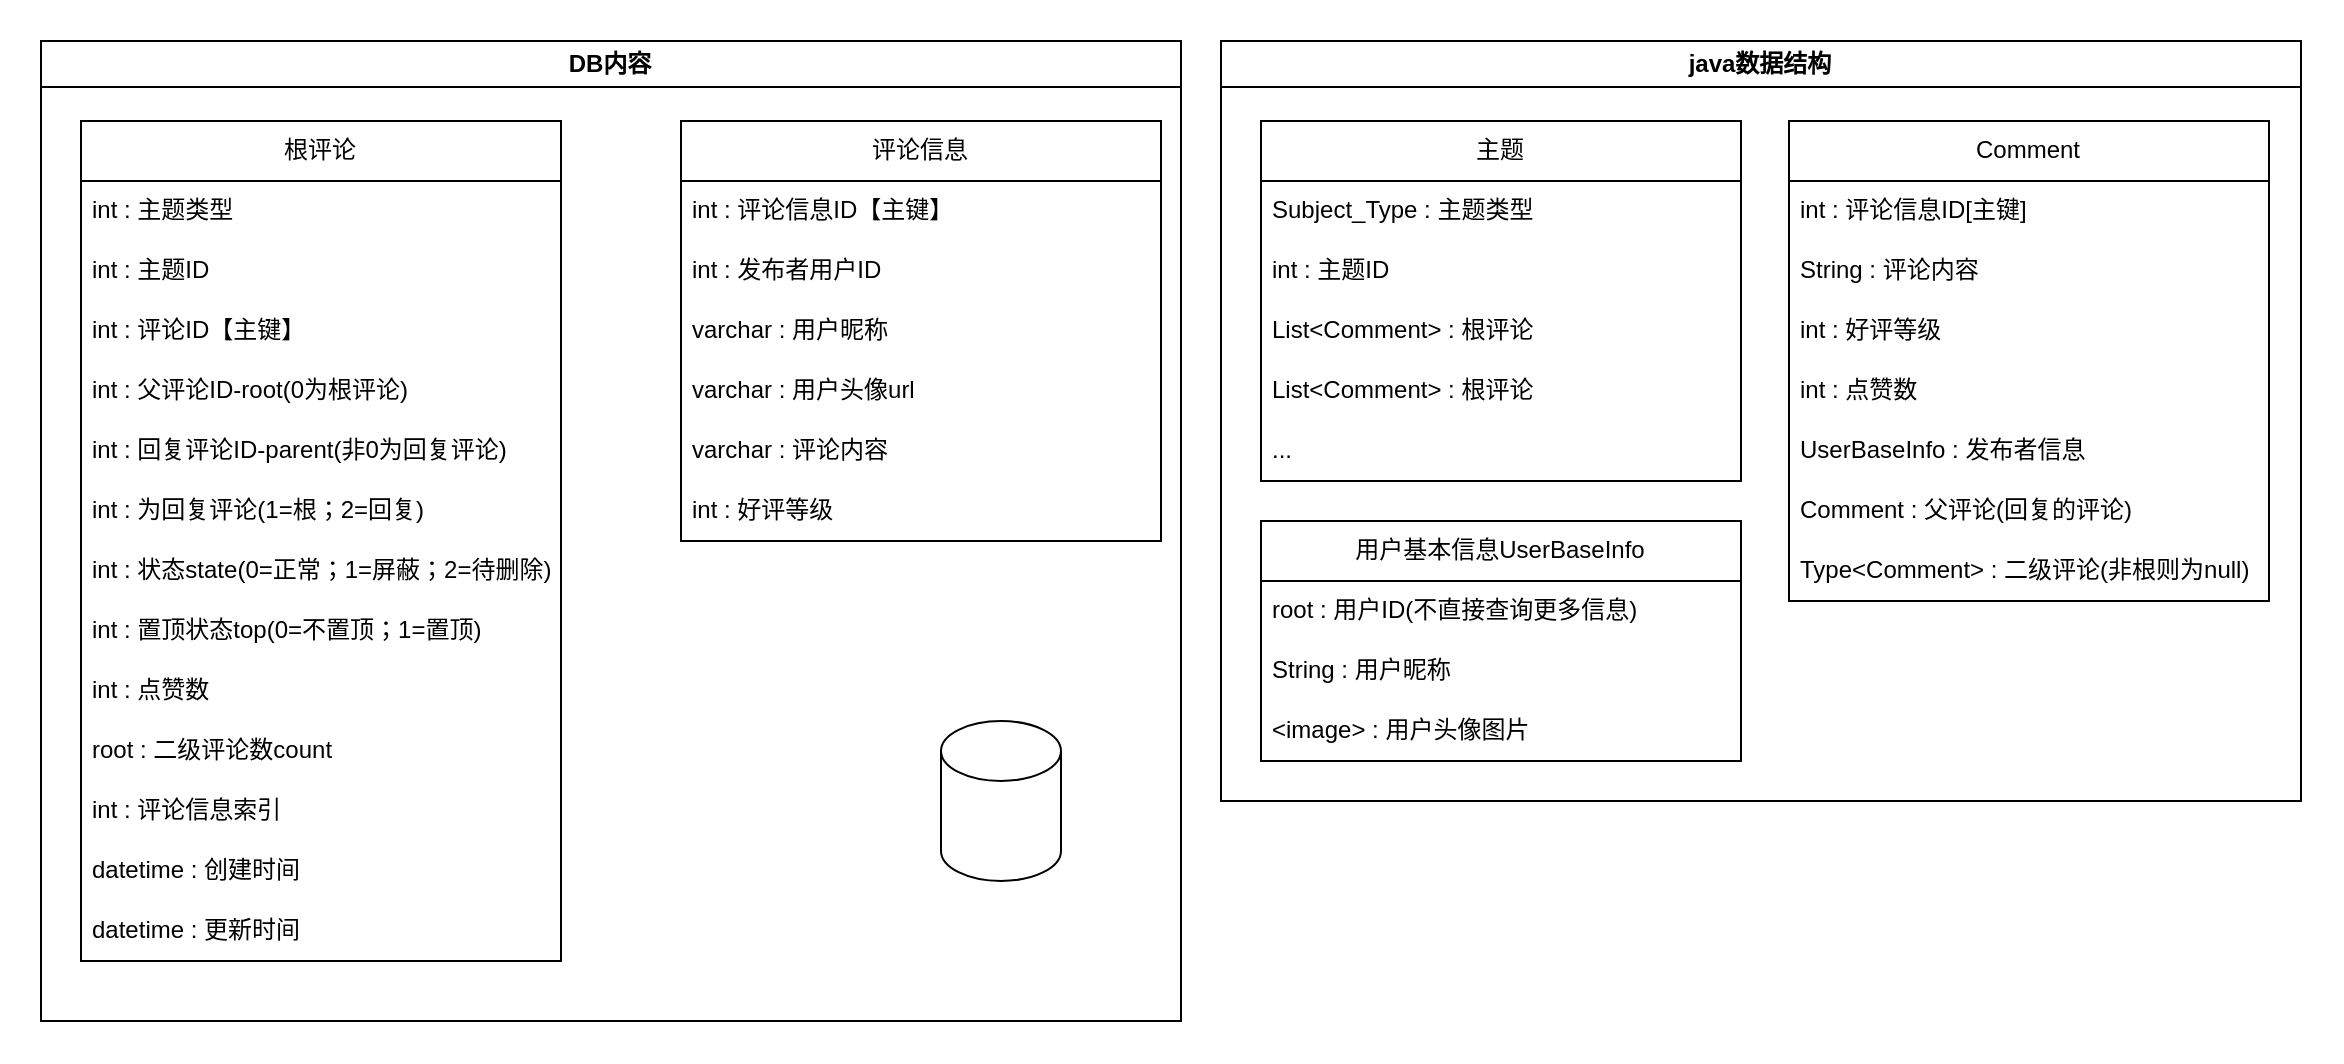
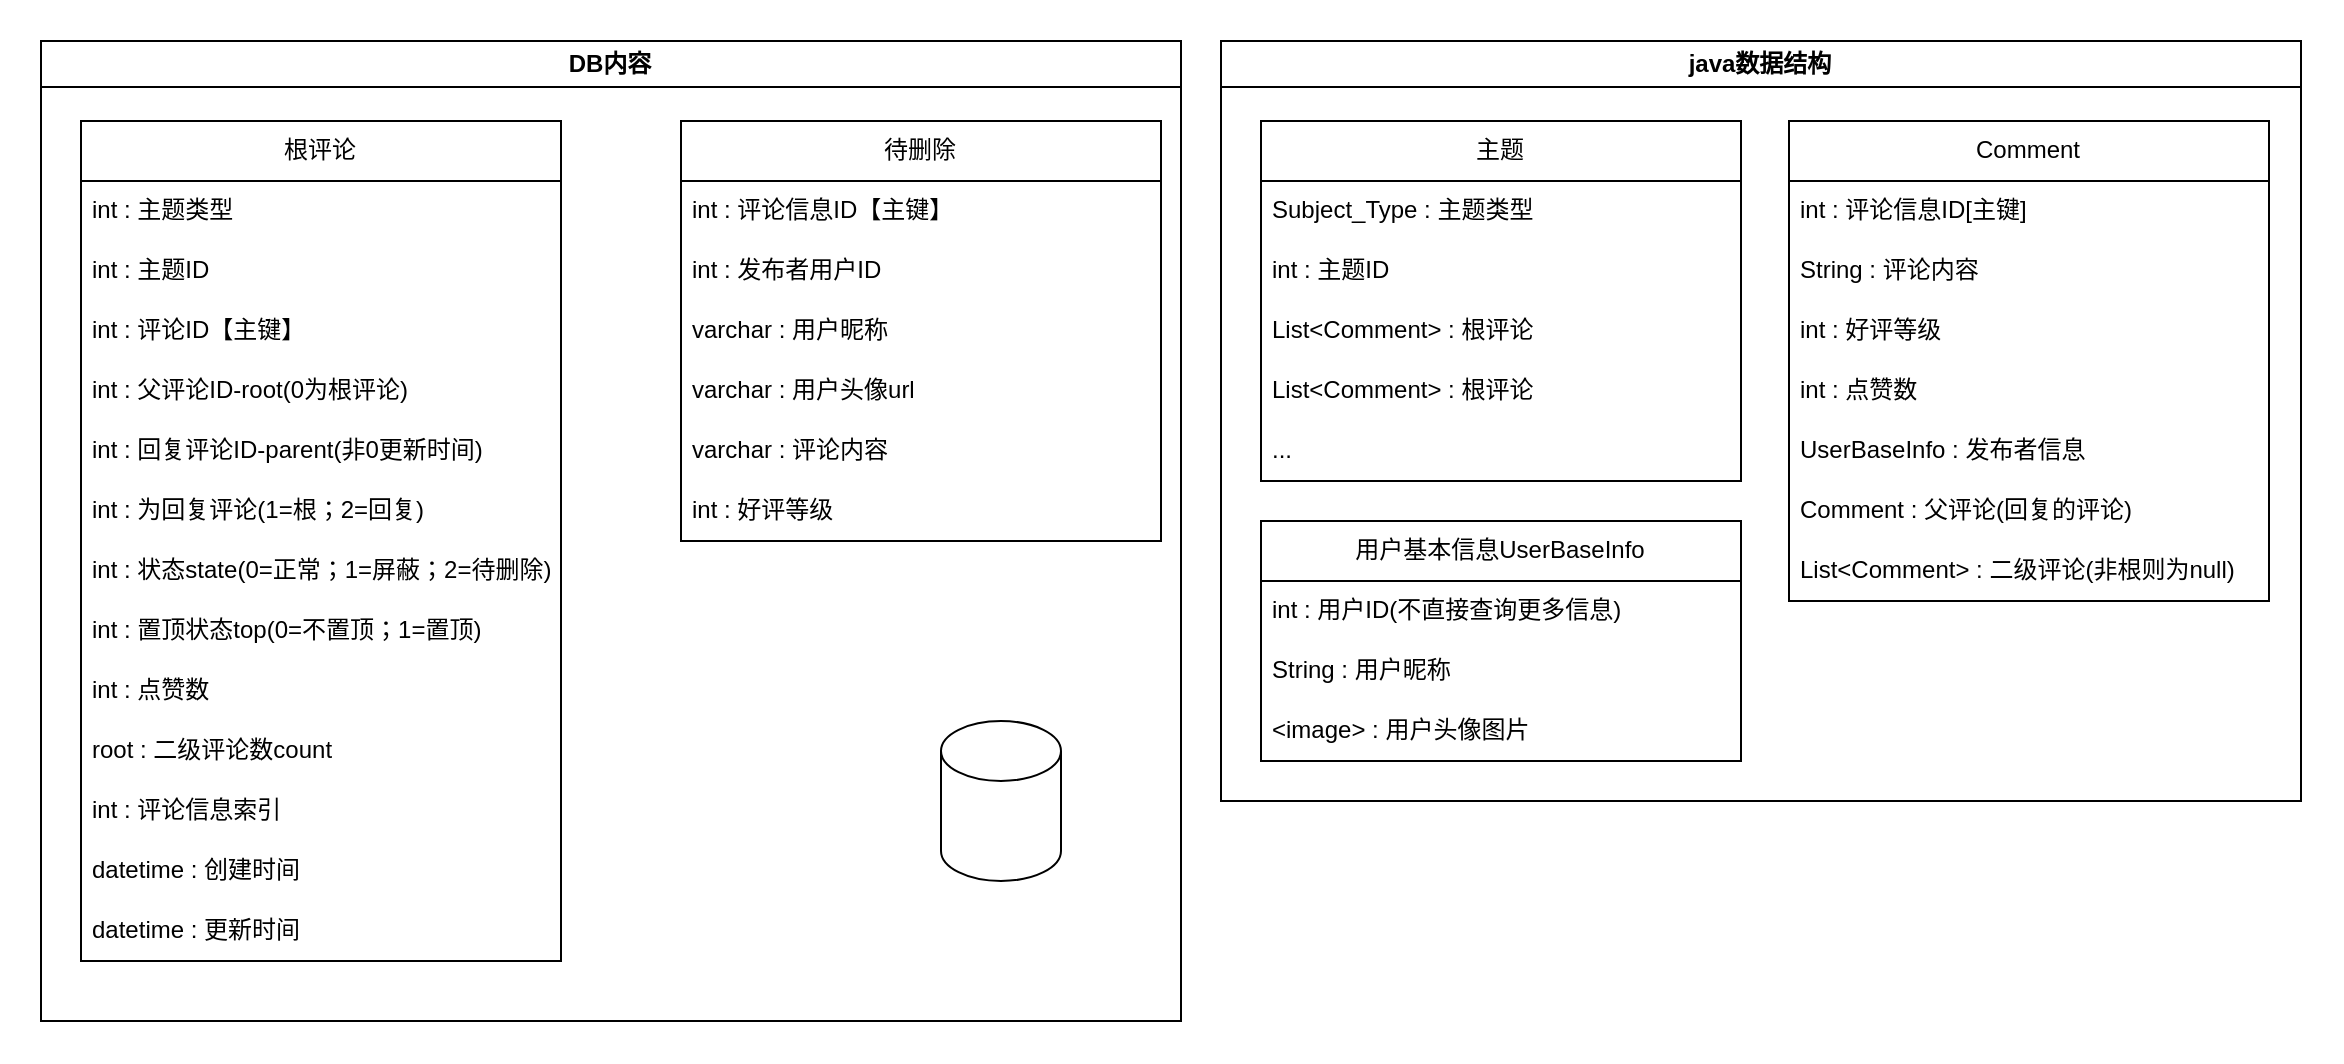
node "评论信息": label "评论信息" -> "待删除"
node "int : 回复评论ID-parent(非0为回复评论)": label "int : 回复评论ID-parent(非0为回复评论)" -> "int : 回复评论ID-parent(非0更新时间)"
node "Type<Comment> : 二级评论(非根则为null)": label "Type<Comment> : 二级评论(非根则为null)" -> "List<Comment> : 二级评论(非根则为null)"
node "root : 用户ID(不直接查询更多信息)": label "root : 用户ID(不直接查询更多信息)" -> "int : 用户ID(不直接查询更多信息)"
